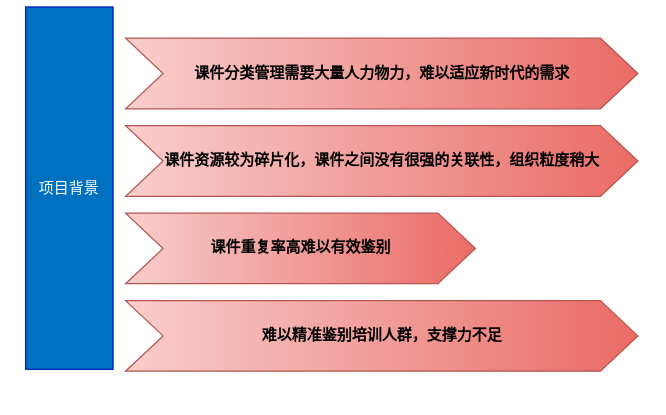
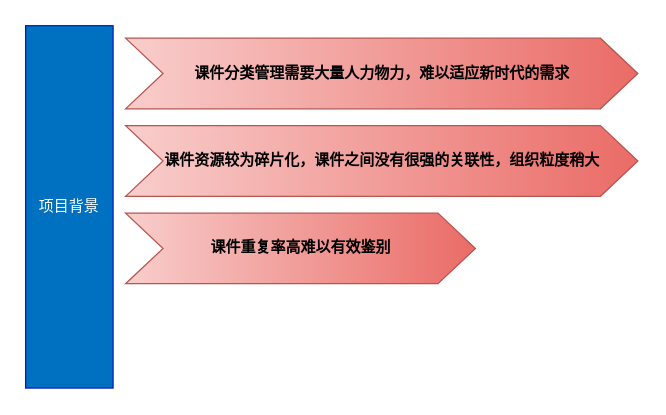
node "项目背景": moved (69, 188) -> (69, 207)
node "难以精准鉴别培训人群，支撑力不足": removed
